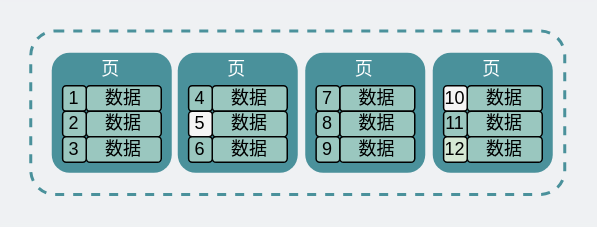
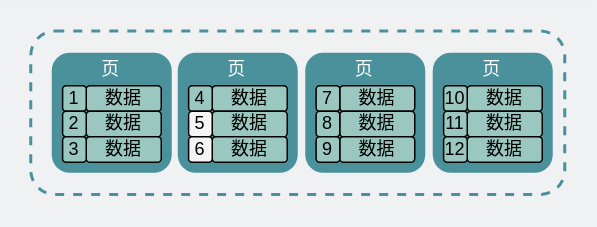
node "10": fillcolor #f5f5f5 -> #9ac7bf
node "6": fillcolor #9ac7bf -> #f5f5f5
node "12": fillcolor #d5e8d4 -> #9ac7bf
